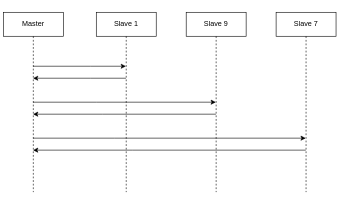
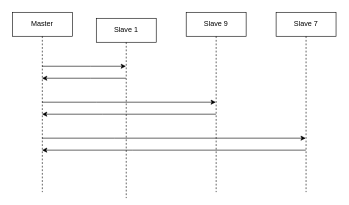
node "Master": moved (33, 102) -> (42, 102)
node "Slave 1": moved (126, 102) -> (126, 108)
